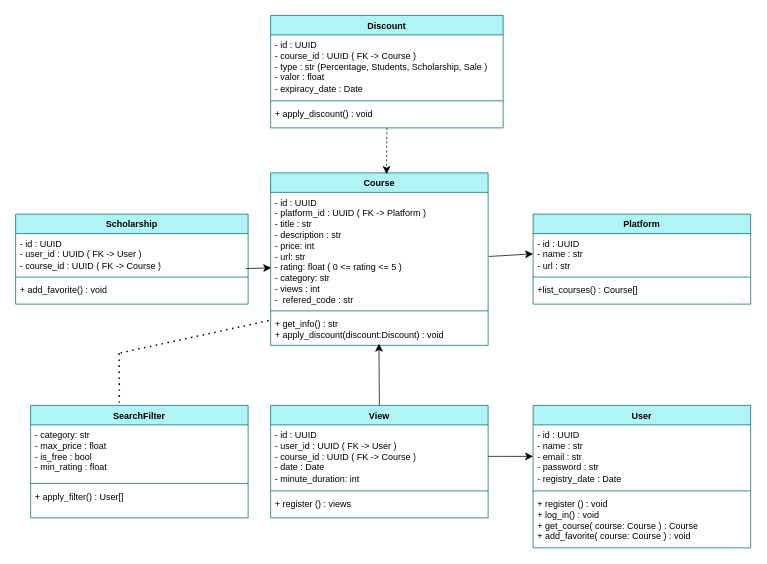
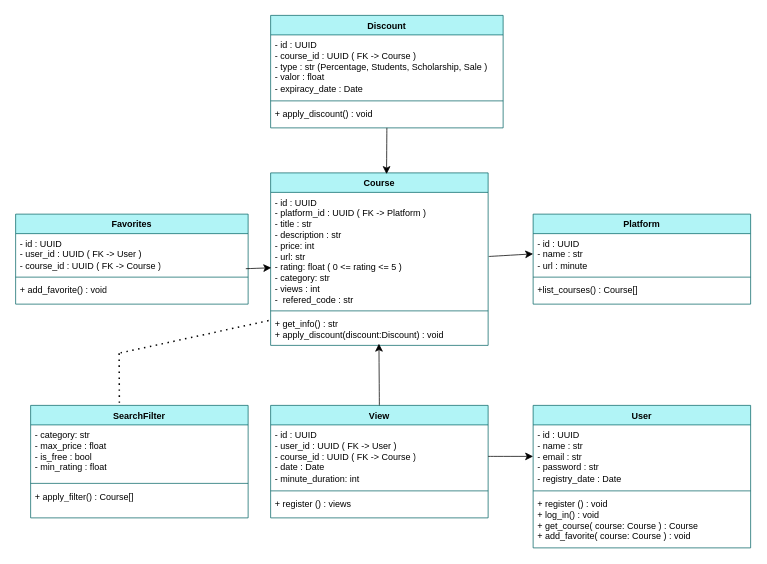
edge "Discount" -> "Course": style dashed -> solid
node "Scholarship": label "Scholarship" -> "Favorites"
node "- id : UUID - name : str - url : str": label "- id : UUID - name : str - url : str" -> "- id : UUID - name : str - url : minute"
node "+ apply_filter() : User[]": label "+ apply_filter() : User[]" -> "+ apply_filter() : Course[]"
